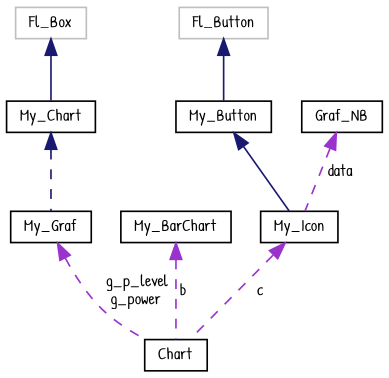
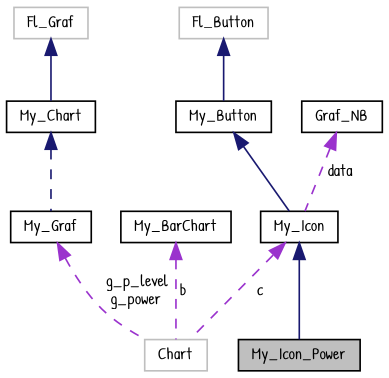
node "Fl_Box": label "Fl_Box" -> "Fl_Graf"
node "Chart": color black -> grey75
node "My_Icon_Power": added
